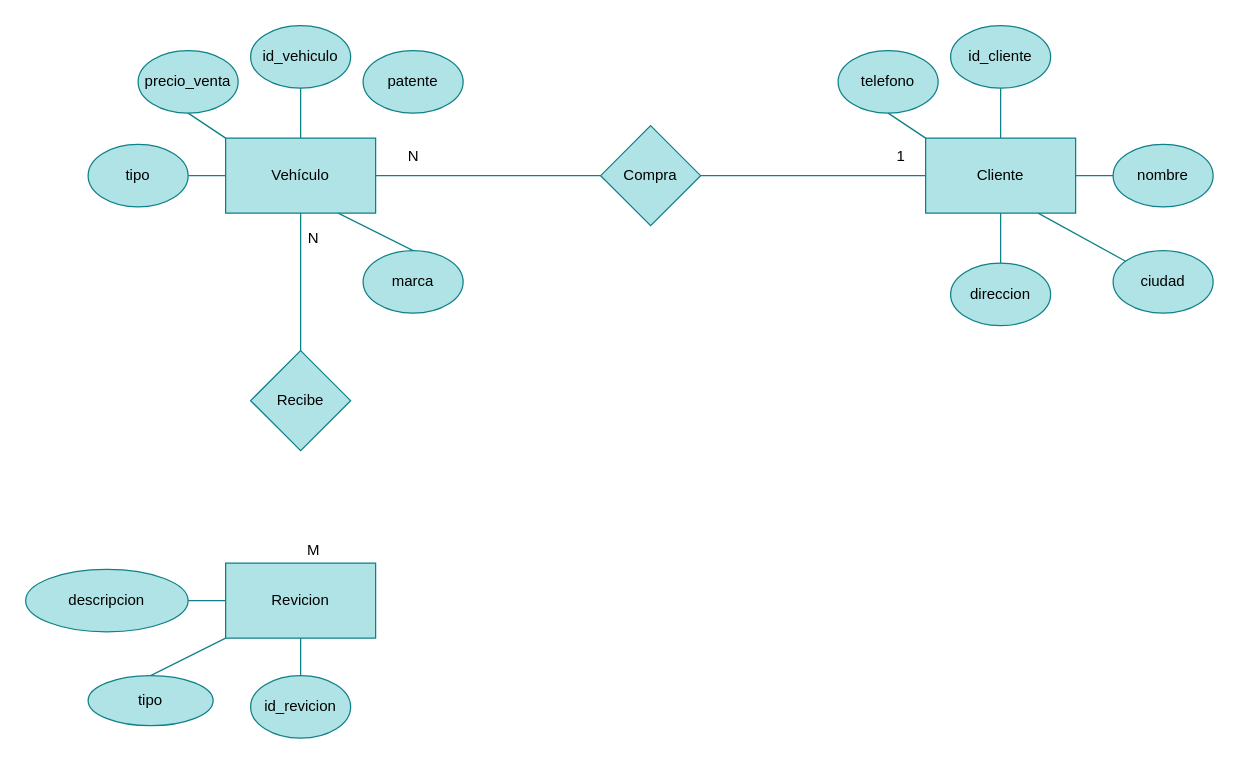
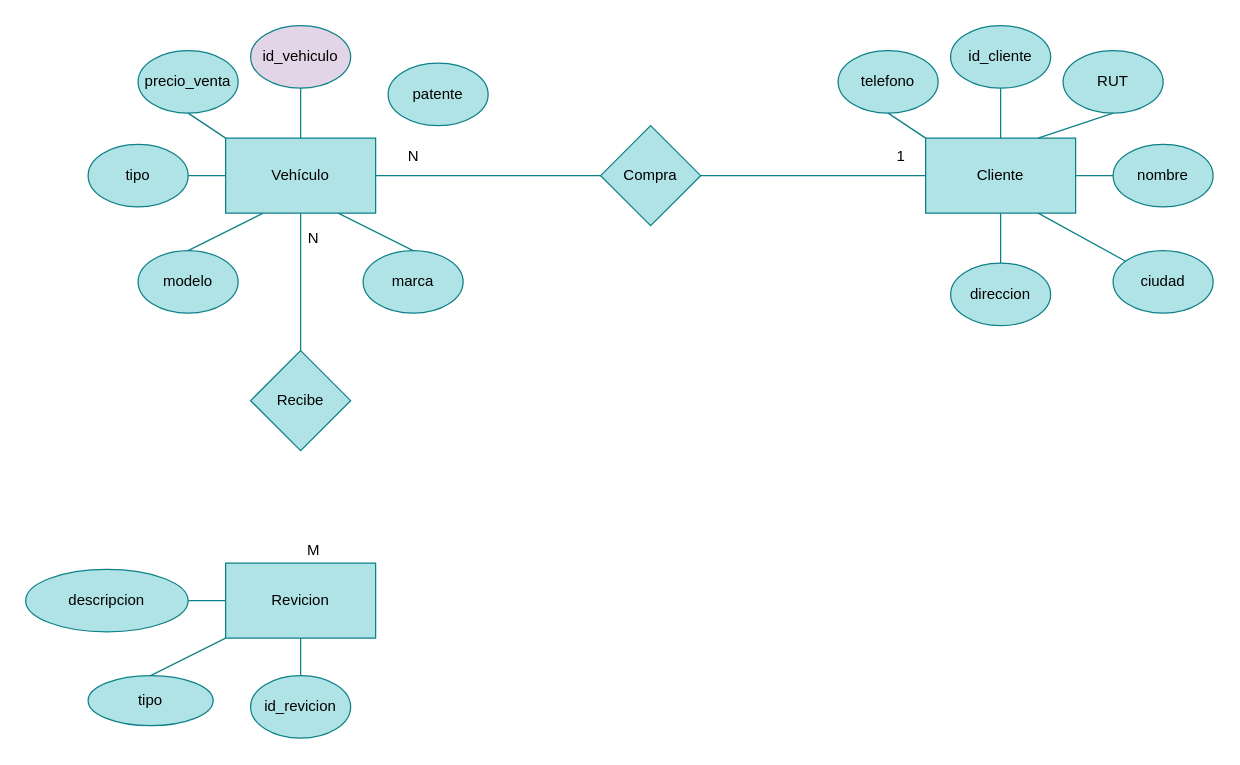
node "id_vehiculo": fillcolor #b0e3e6 -> #e1d5e7
node "patente": moved (413, 82) -> (438, 94)
node "RUT": added
edge "RUT" -- "Cliente": added
edge "Vehículo" -- "modelo": added
node "modelo": added
